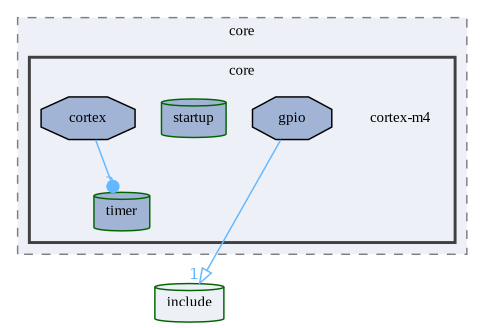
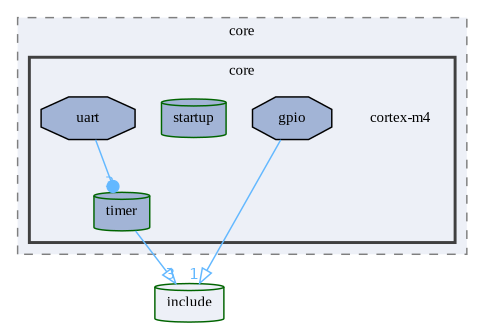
node "cortex": label "cortex" -> "uart"
edge "timer" -> "include": added
